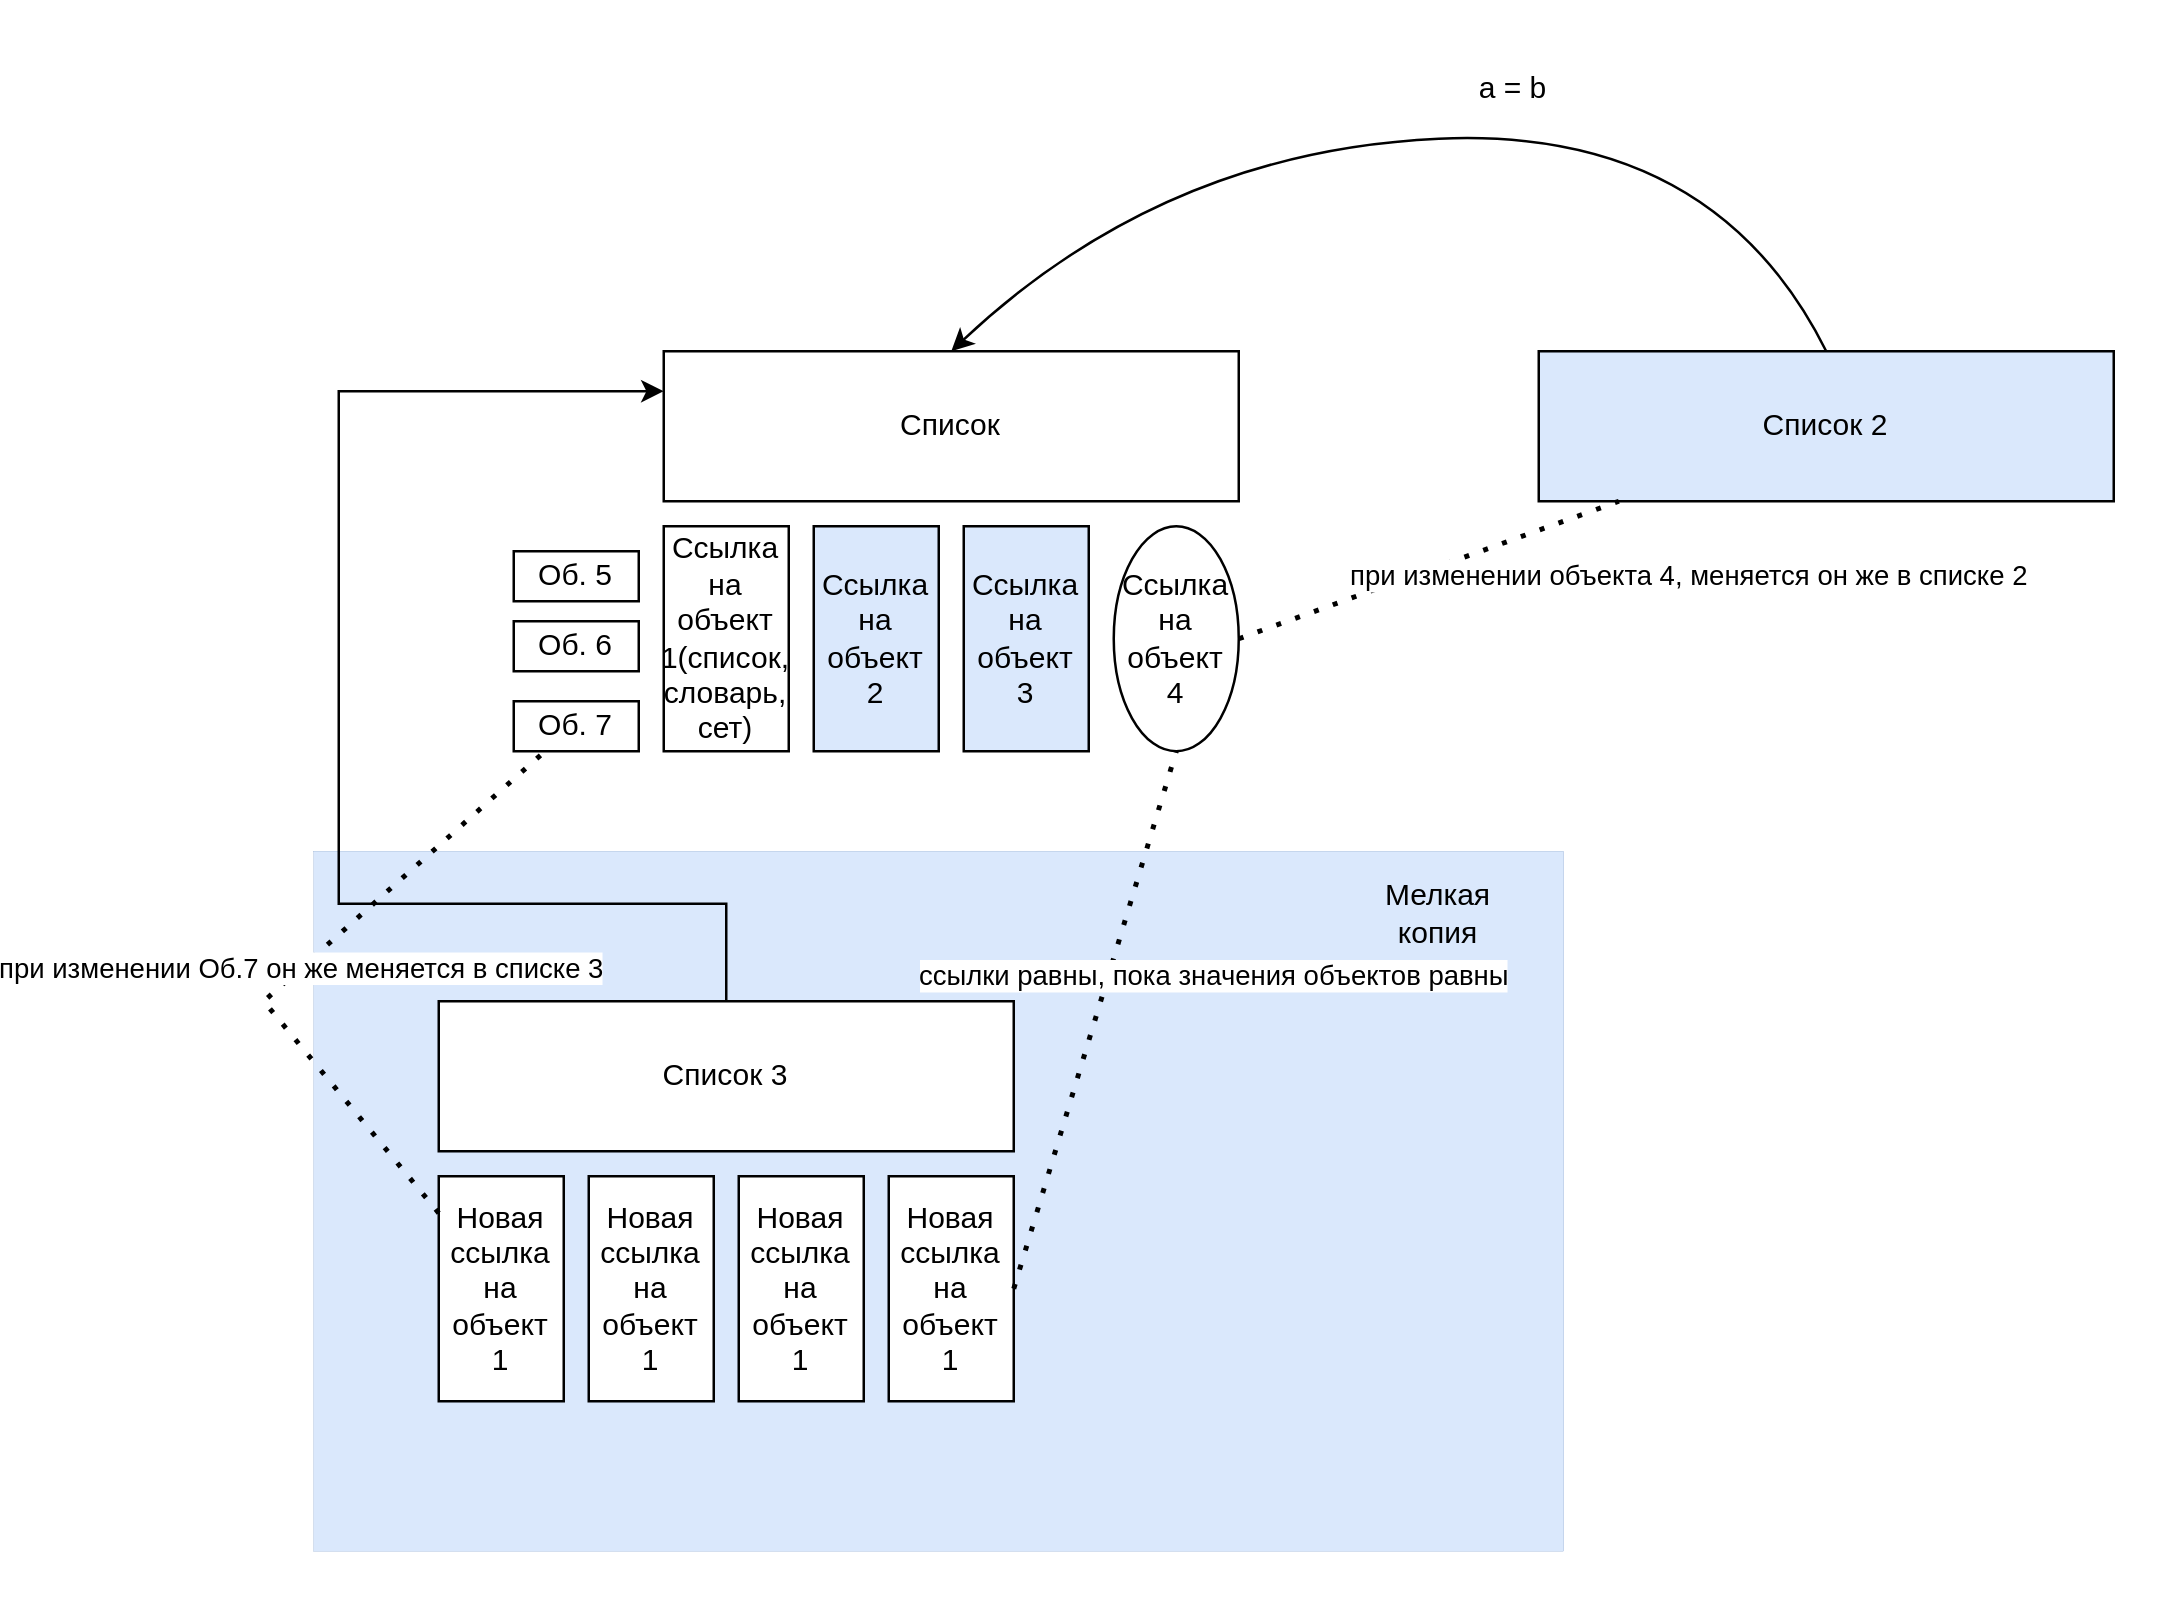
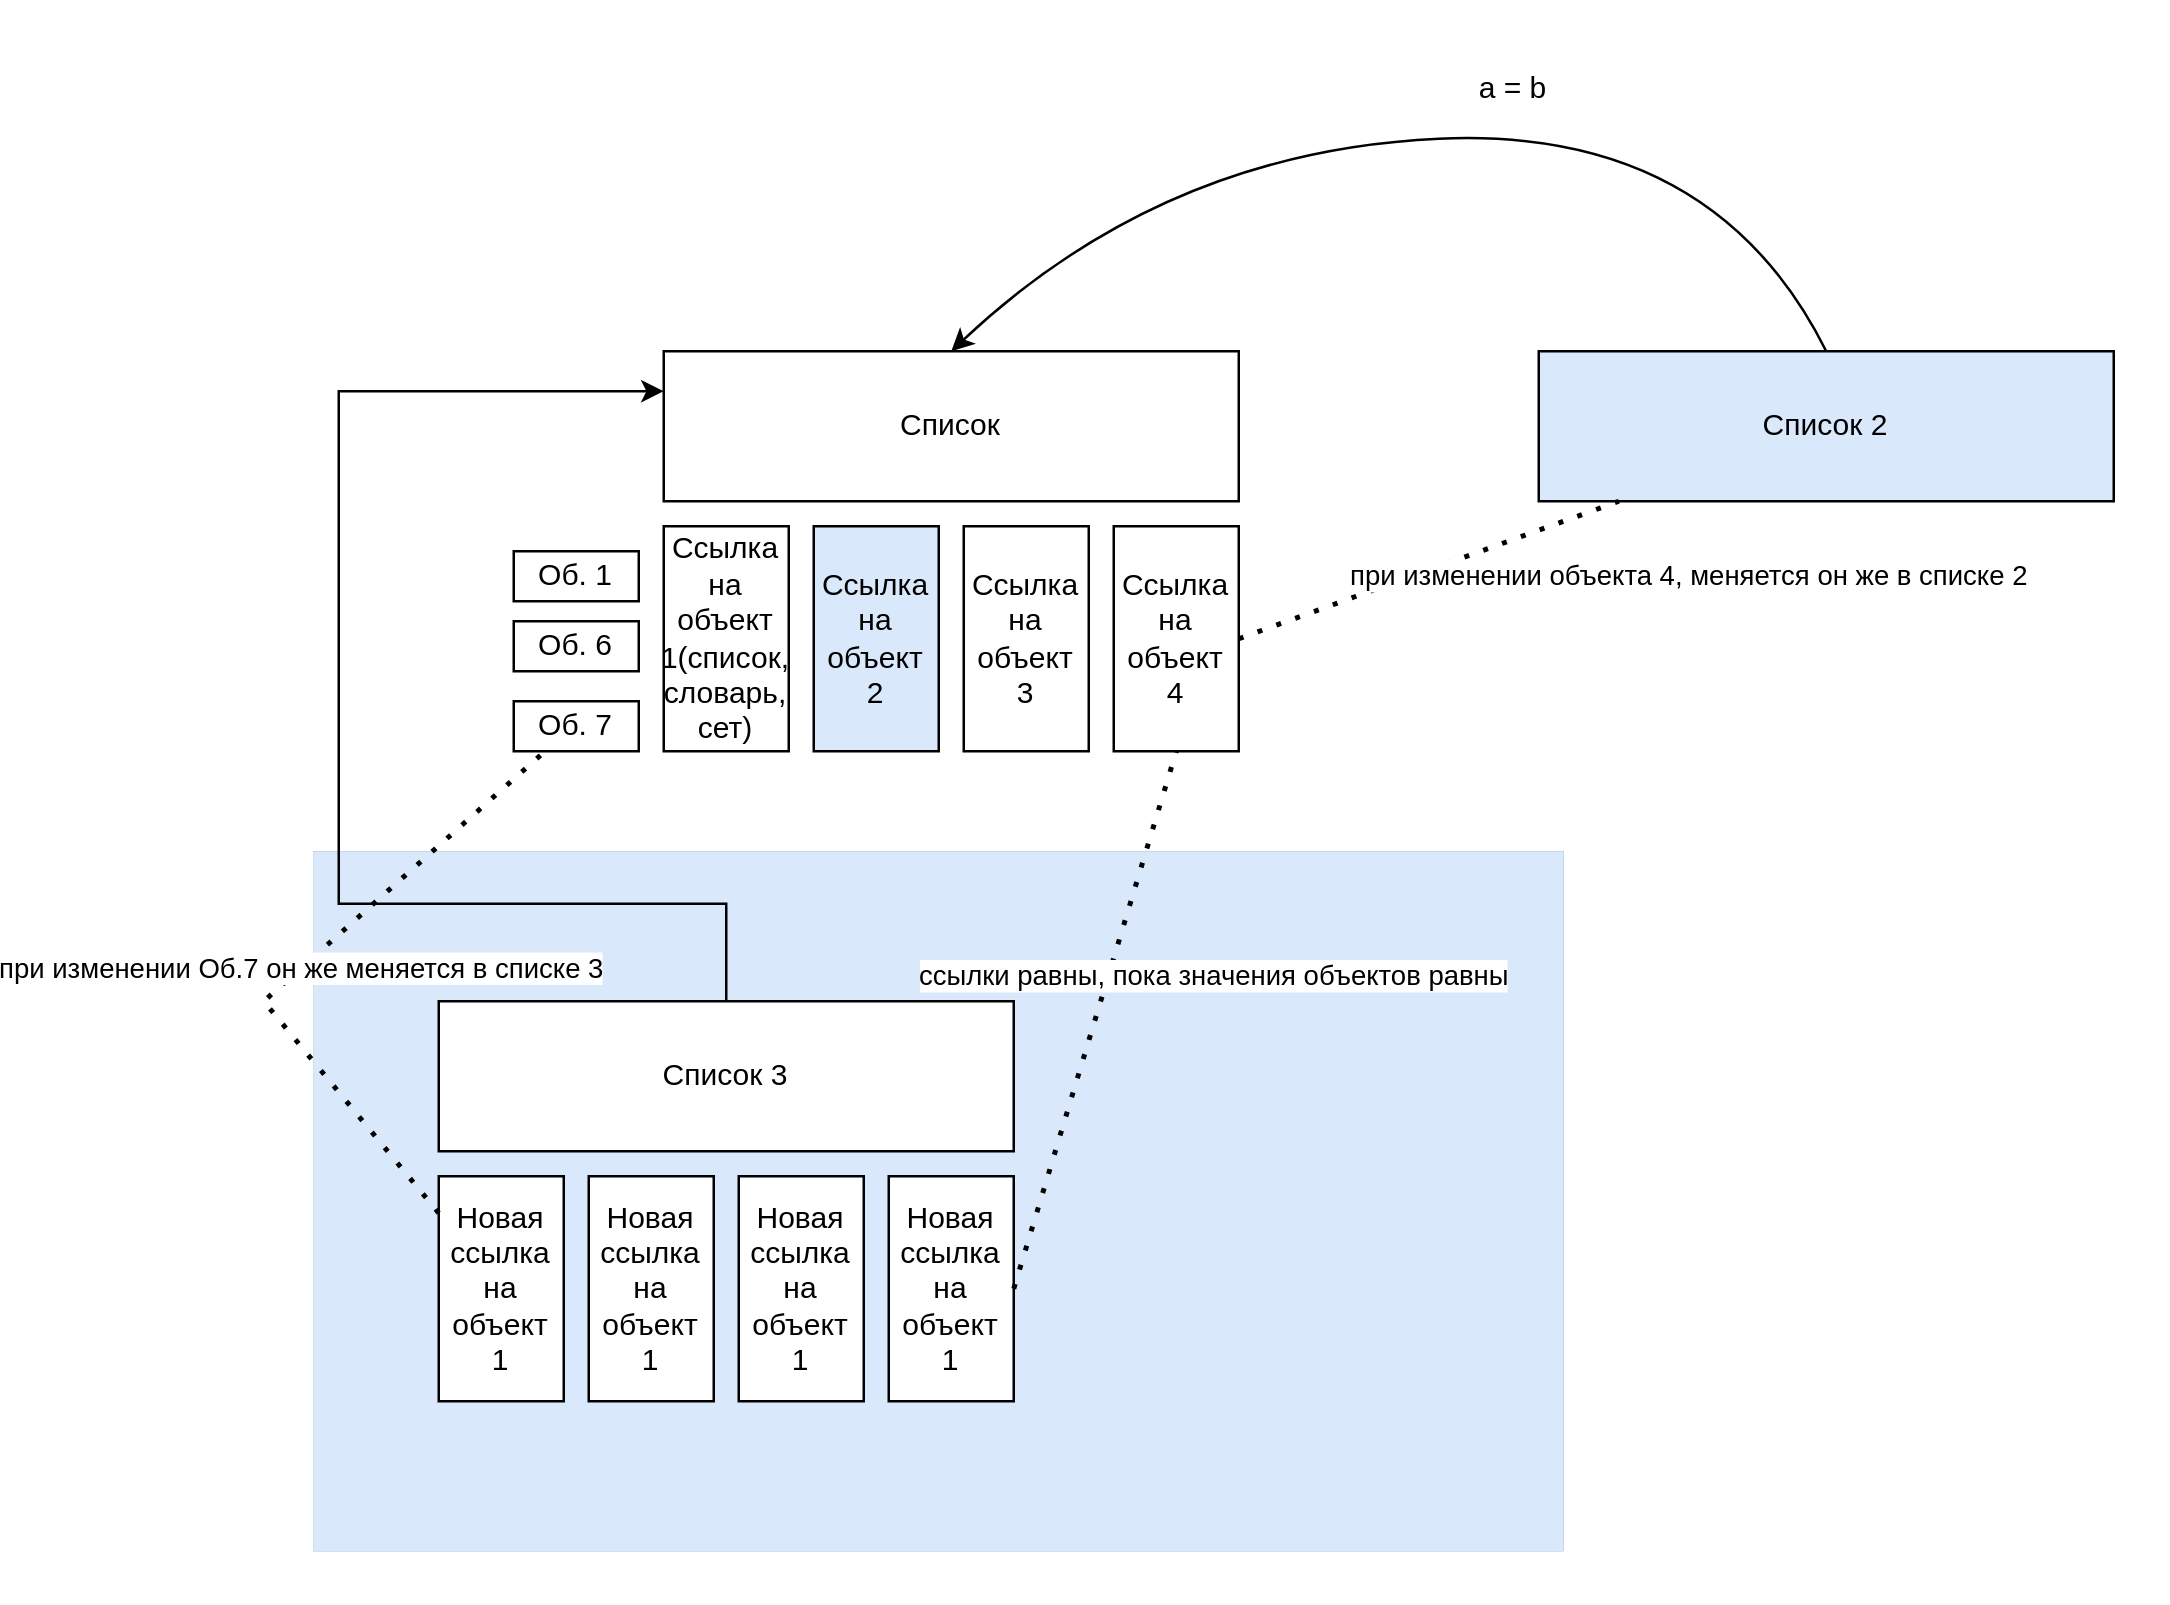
node "Об. 5": label "Об. 5" -> "Об. 1"
node "Ссылка на объект 3": fillcolor #dae8fc -> #ffffff
node "Ссылка на объект 4": shape ellipse -> rectangle
node "Мелкая копия": removed
